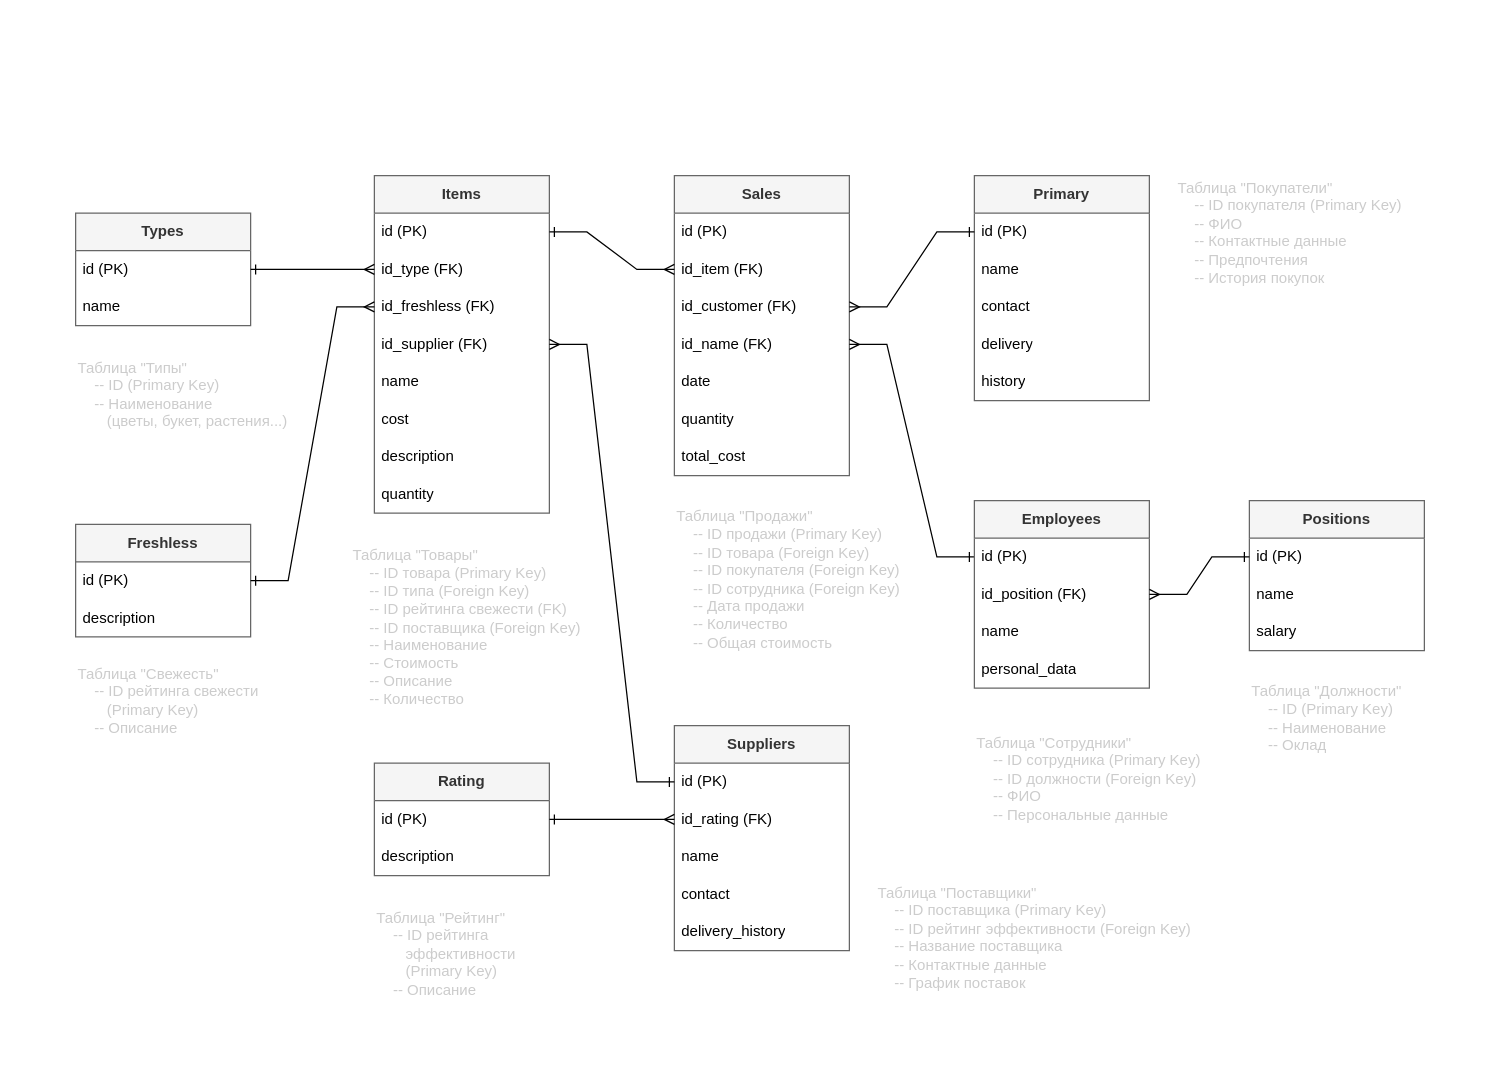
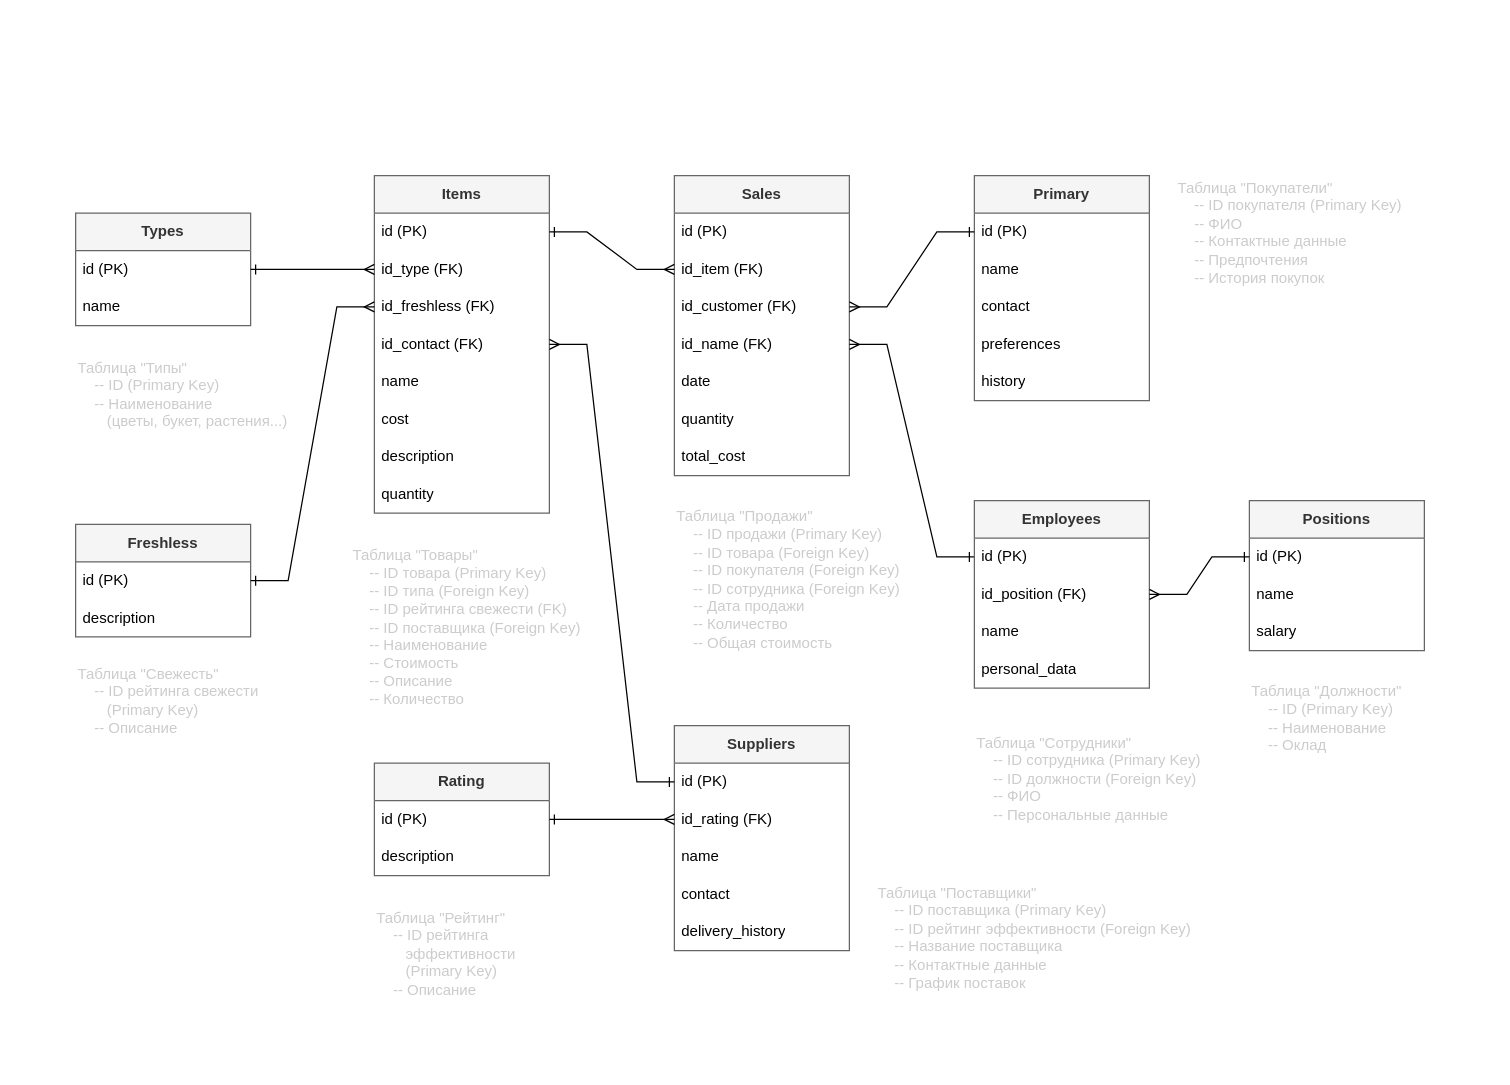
node "id_supplier (FK)": label "id_supplier (FK)" -> "id_contact (FK)"
node "delivery": label "delivery" -> "preferences"
